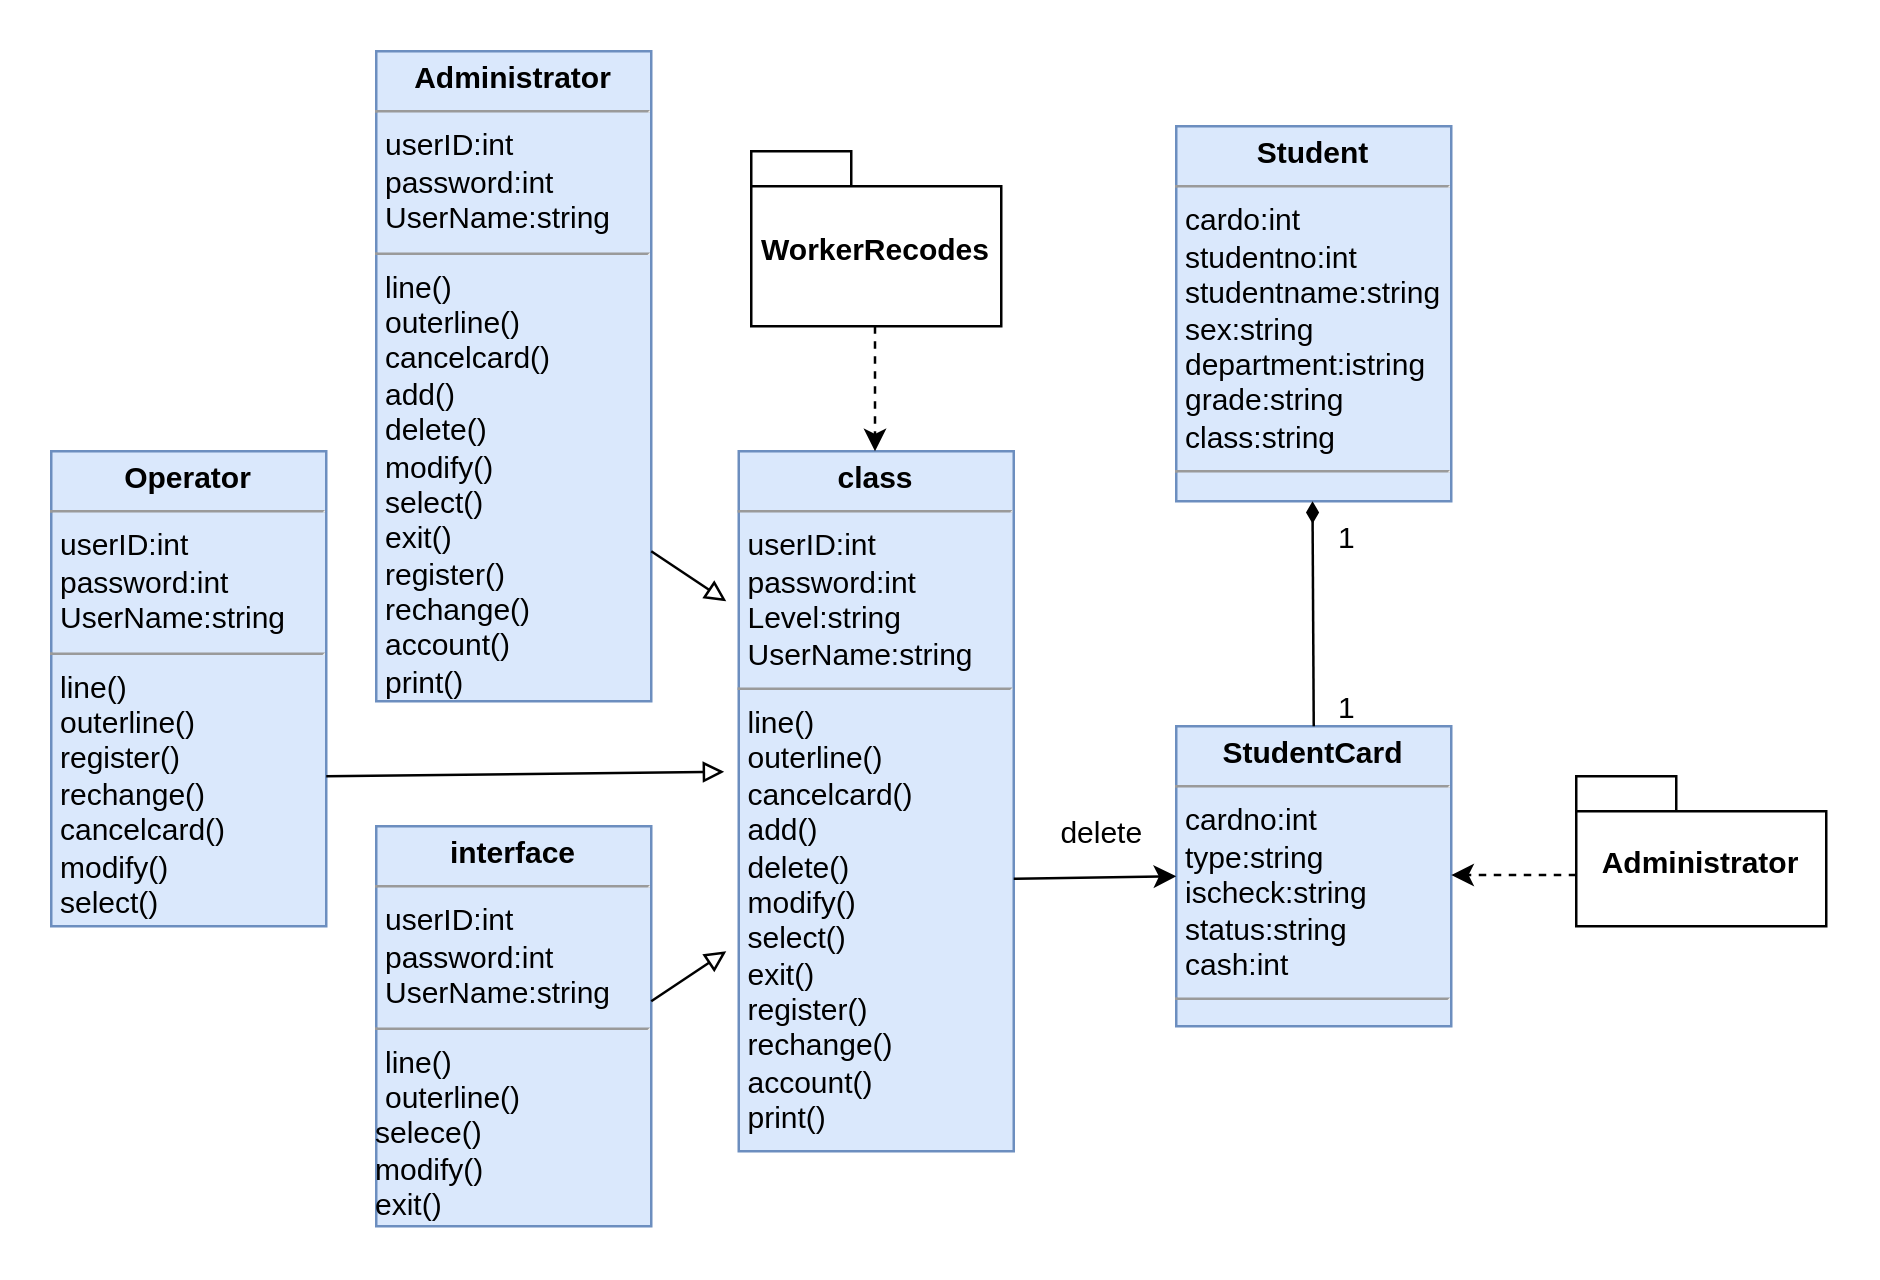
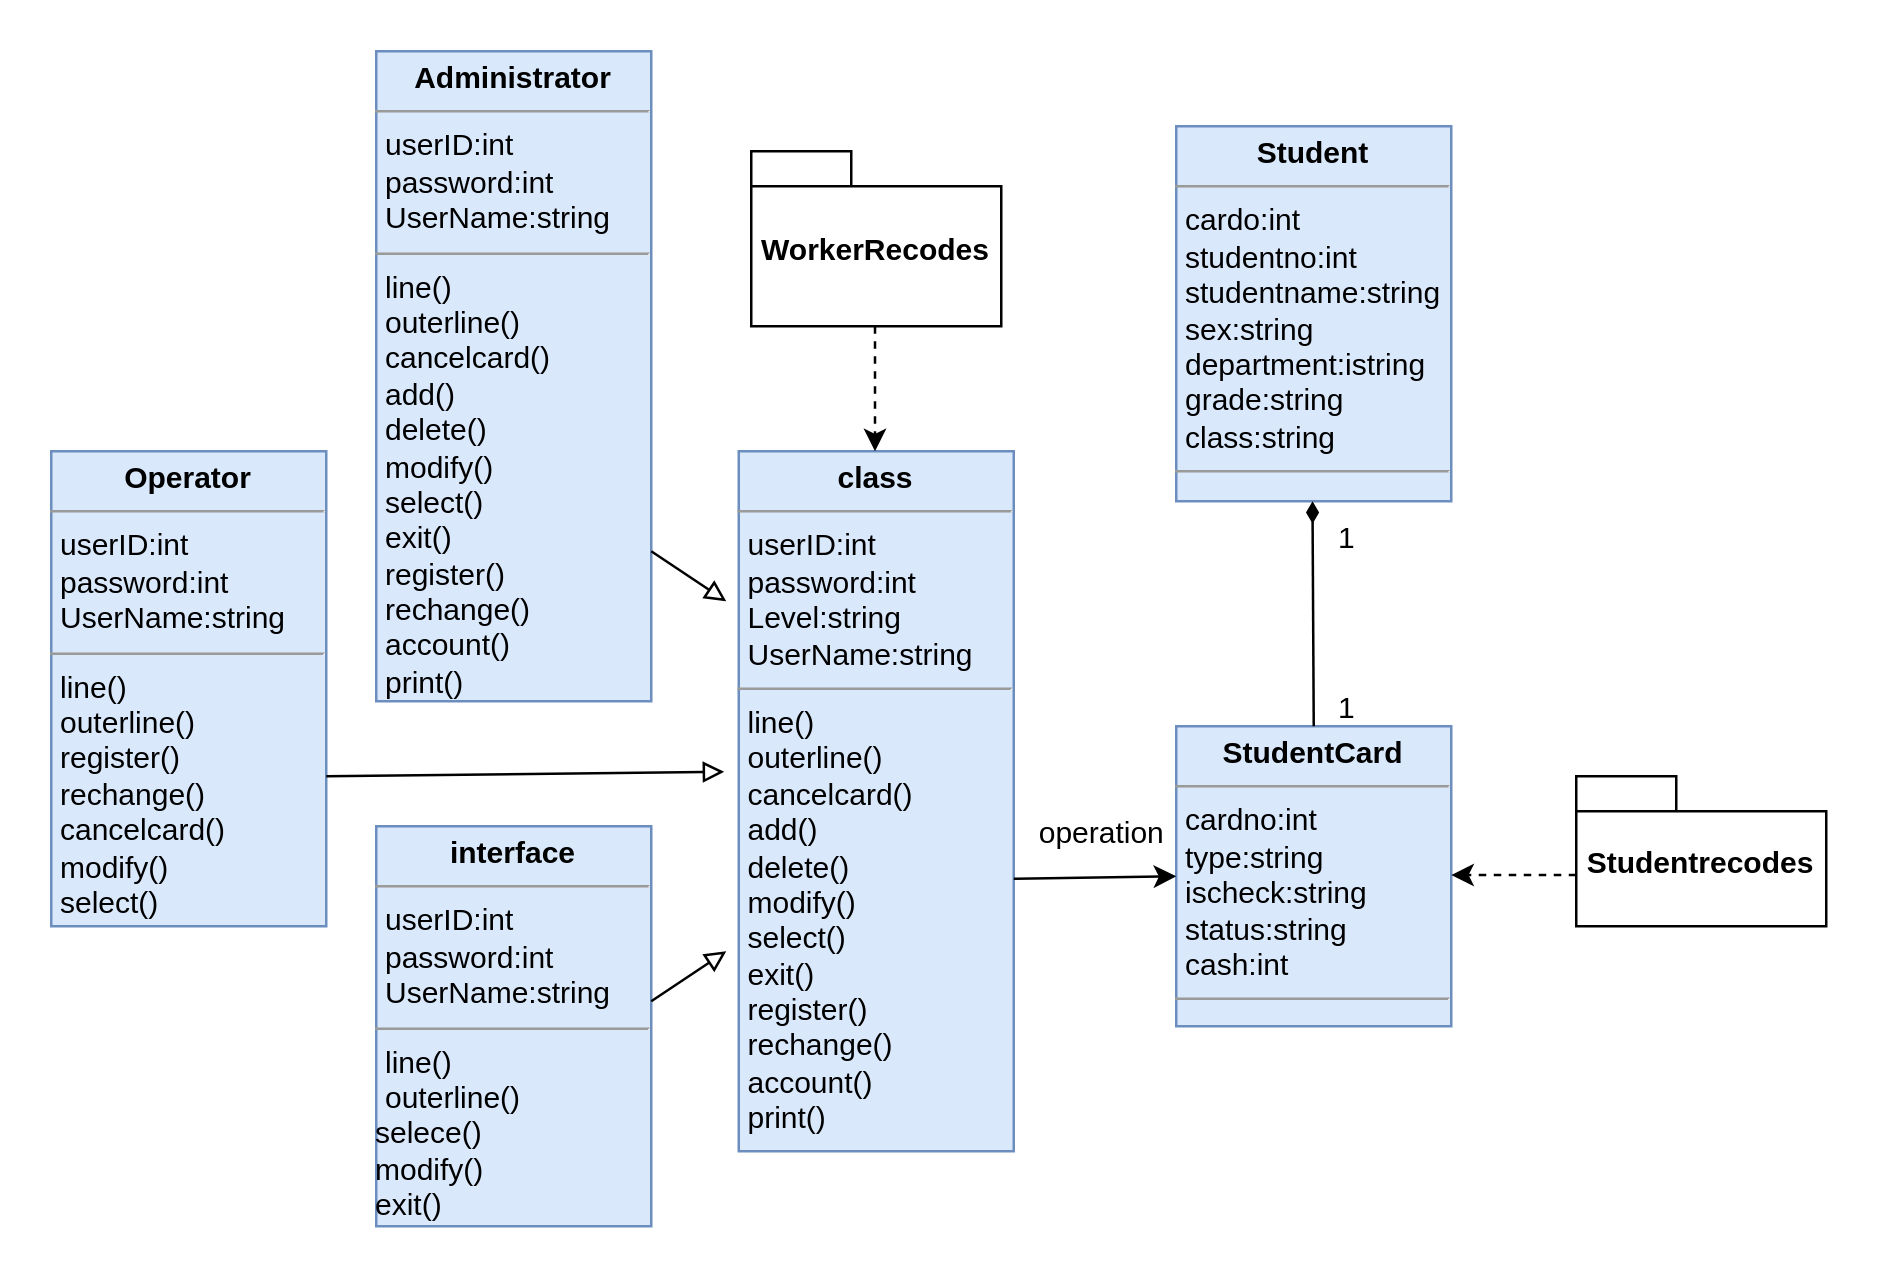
node "delete": label "delete" -> "operation"
node "Administrator": label "Administrator" -> "Studentrecodes"
